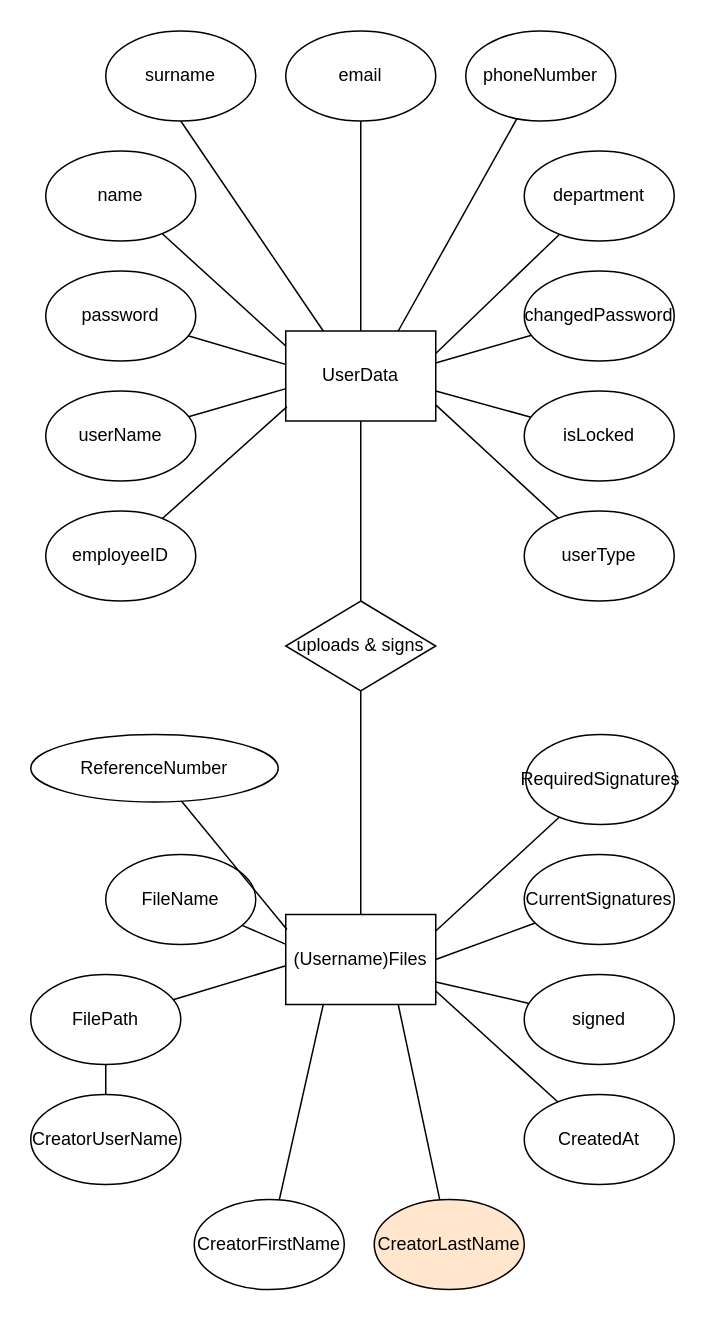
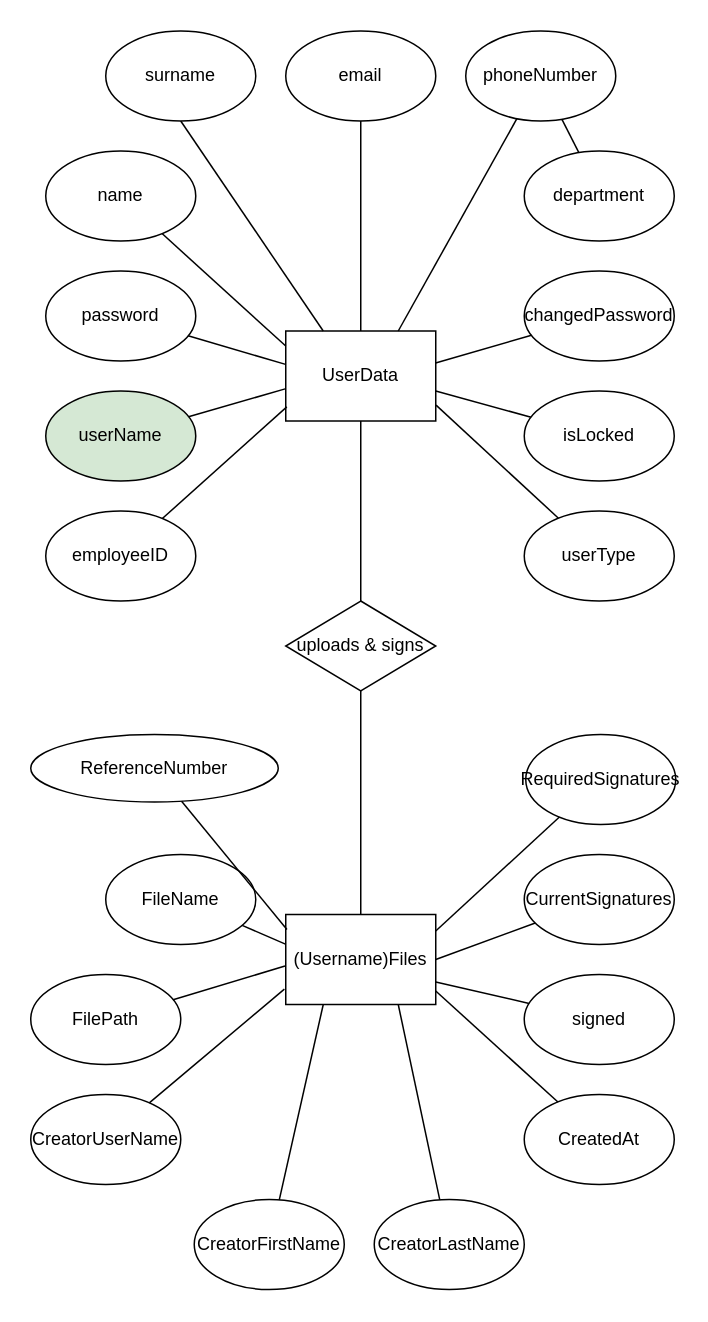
edge "department" -- "UserData": now "department" -- "phoneNumber"
node "userName": fillcolor #ffffff -> #d5e8d4
edge "FilePath" -- "CreatorUserName": now "(Username)Files" -- "CreatorUserName"
node "CreatorLastName": fillcolor #ffe6cc -> #ffffff
